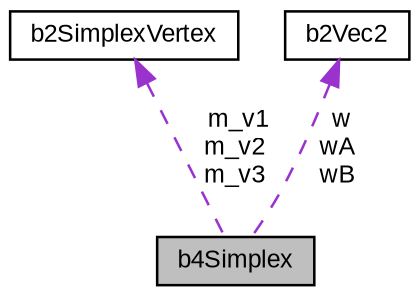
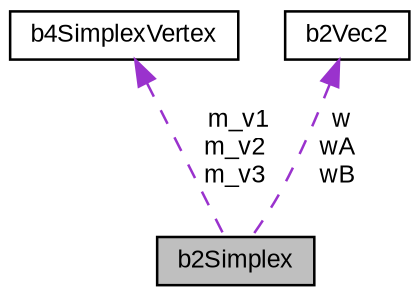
node "b2SimplexVertex": label "b2SimplexVertex" -> "b4SimplexVertex"
node "b4Simplex": label "b4Simplex" -> "b2Simplex"
